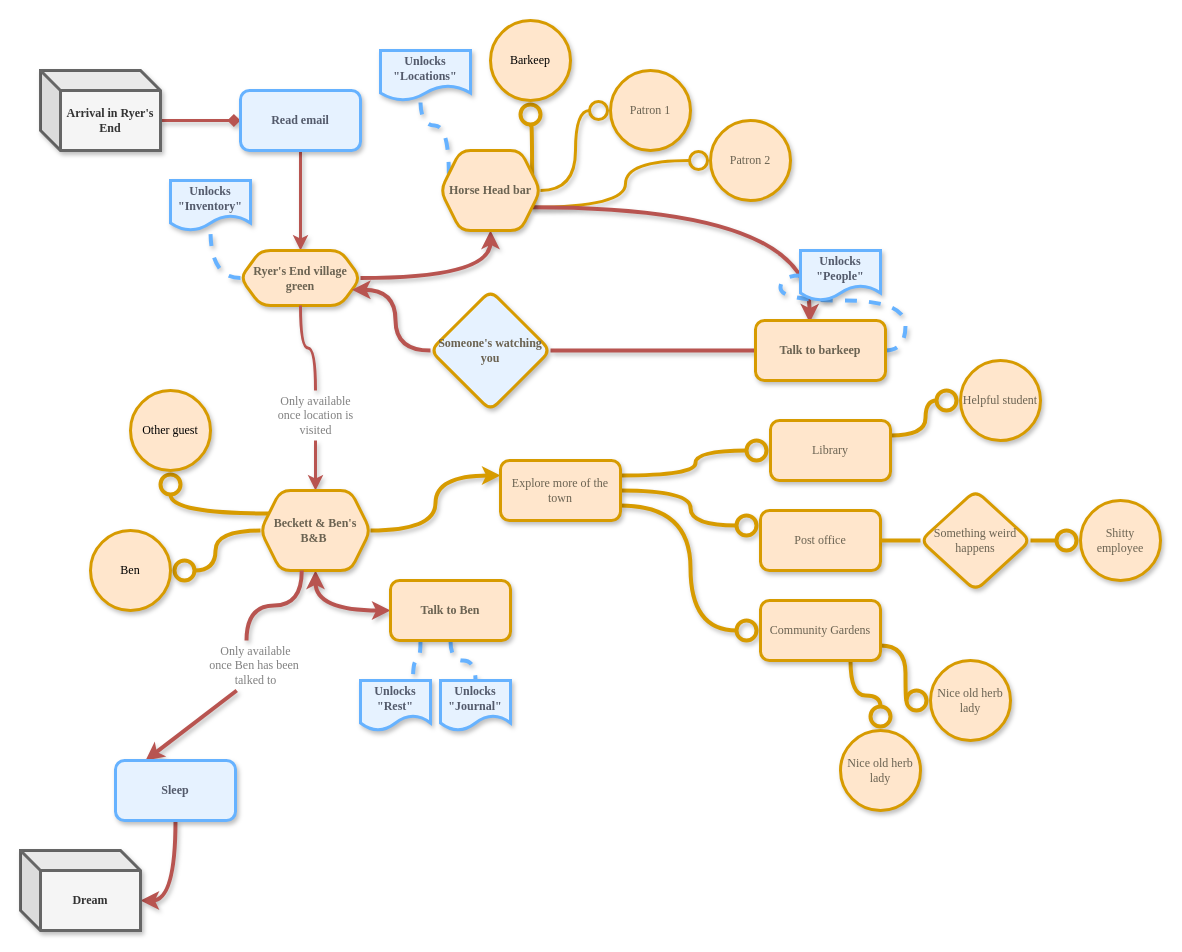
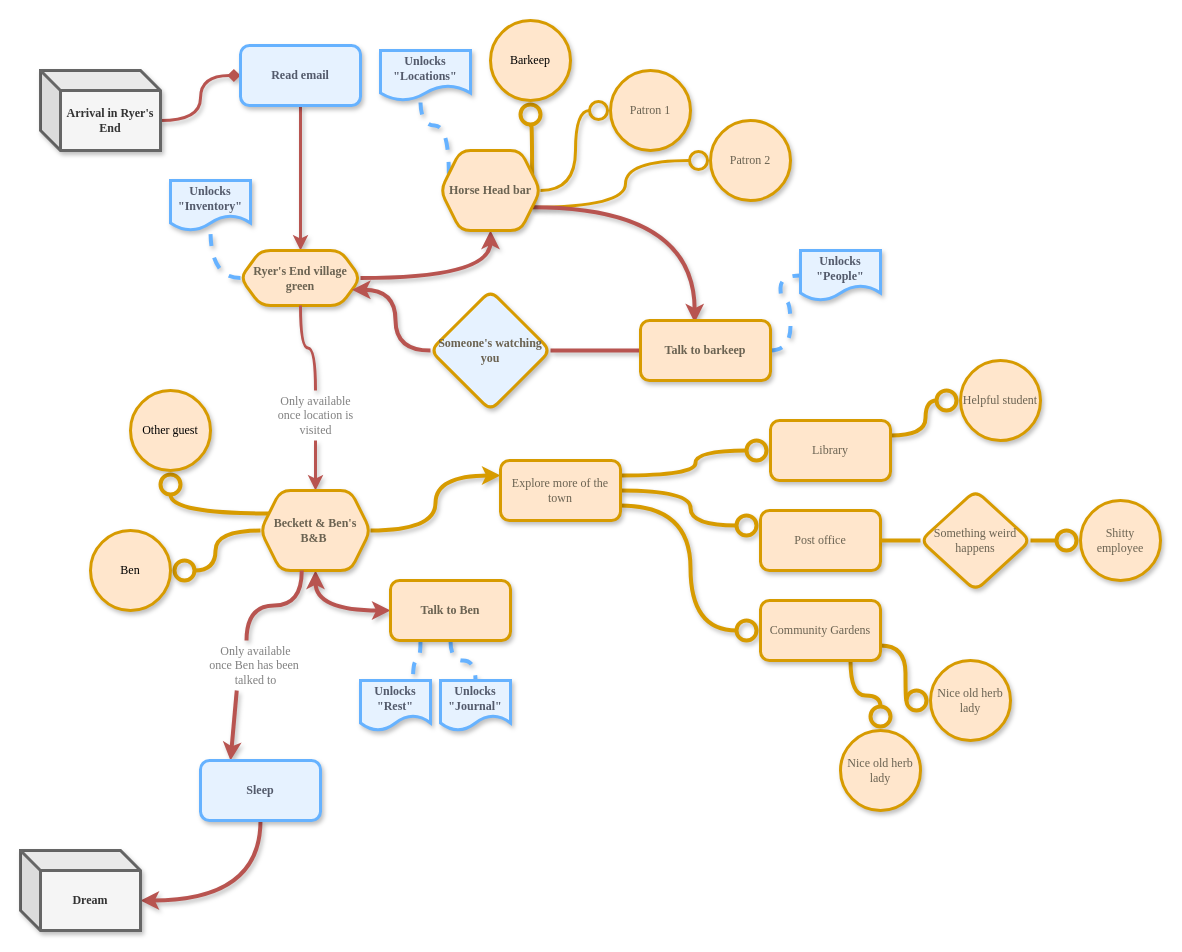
node "Read email": moved (301, 121) -> (301, 76)
node "Talk to barkeep": moved (821, 351) -> (706, 351)
node "Sleep": moved (176, 791) -> (261, 791)
